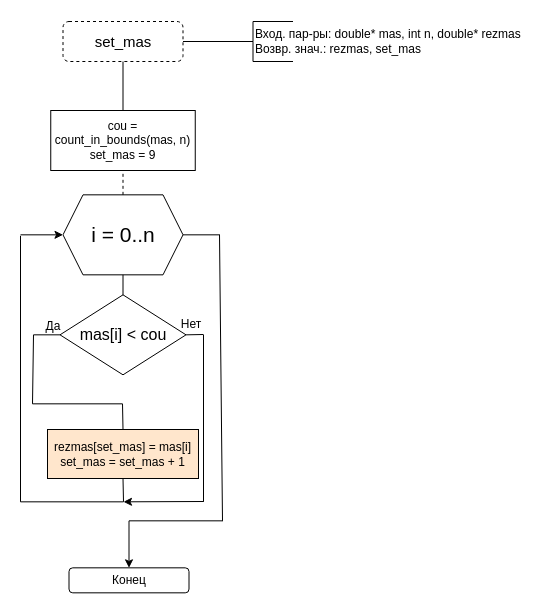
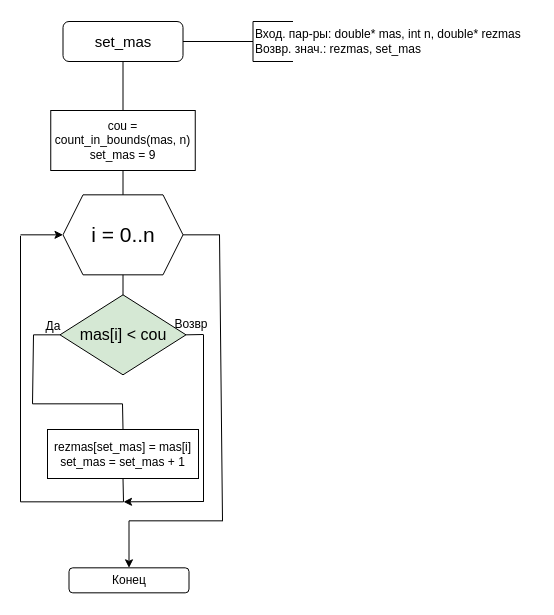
node "set_mas": style dashed -> solid
edge "cou = count_in_bounds(mas, n) set_mas = 9" -- "i = 0..n": style dashed -> solid
node "Нет": label "Нет" -> "Возвр"
node "mas[i] < cou": fillcolor #ffffff -> #d5e8d4
node "rezmas[set_mas] = mas[i] set_mas = set_mas + 1": fillcolor #ffe6cc -> #ffffff
